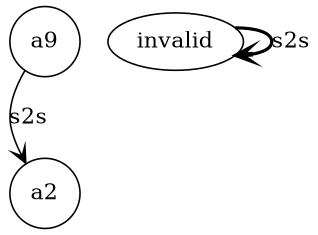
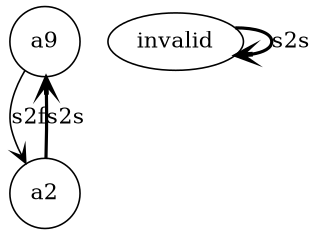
edge "a9" -> "a2": label "s2s" -> "s2f"
edge "a2" -> "a9": added, label "s2s"
